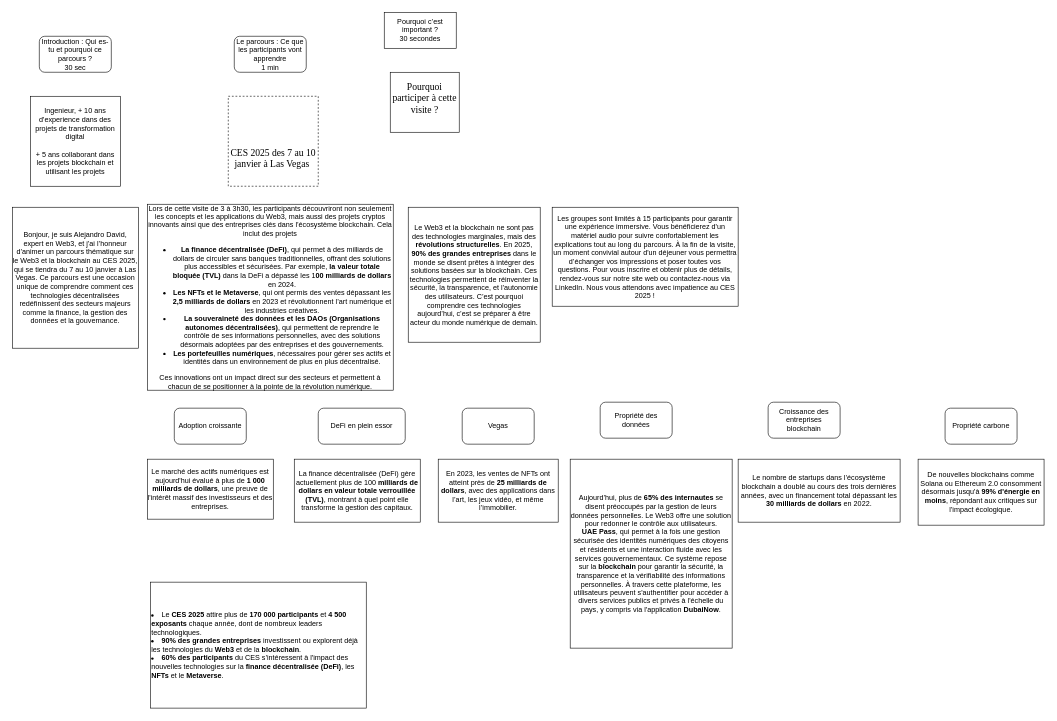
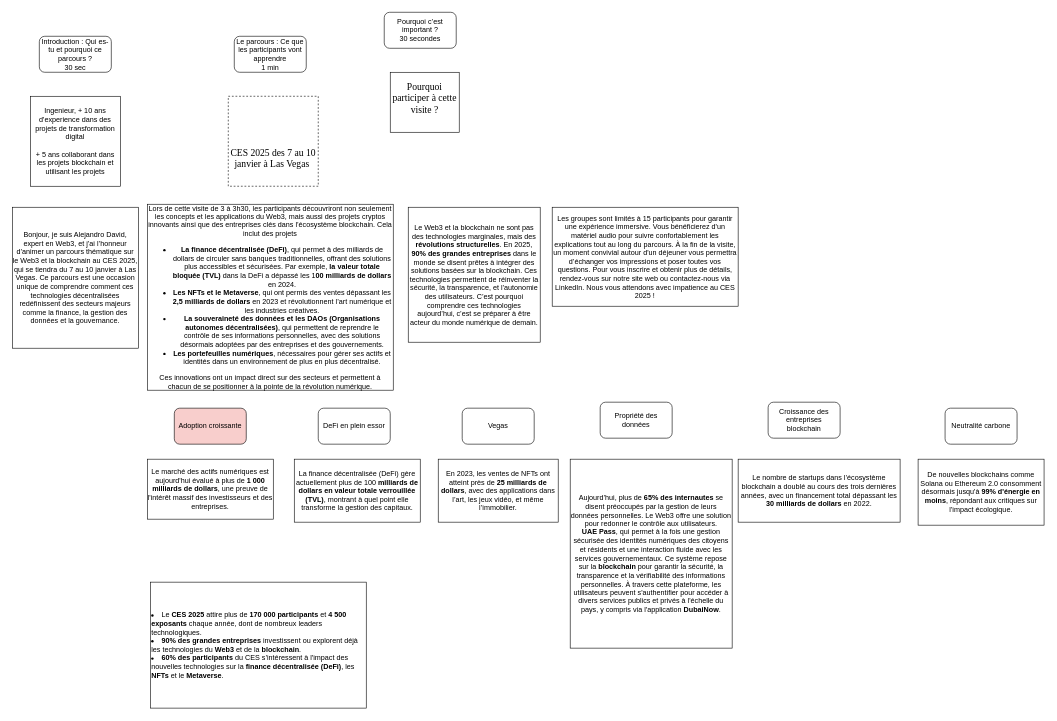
node "Pourquoi c’est important ? 30 secondes": shape rectangle -> rounded rectangle
node "Adoption croissante": fillcolor #ffffff -> #f8cecc
node "DeFi en plein essor": size 87x36 -> 72x36
node "Propriété carbone": label "Propriété carbone" -> "Neutralité carbone"
